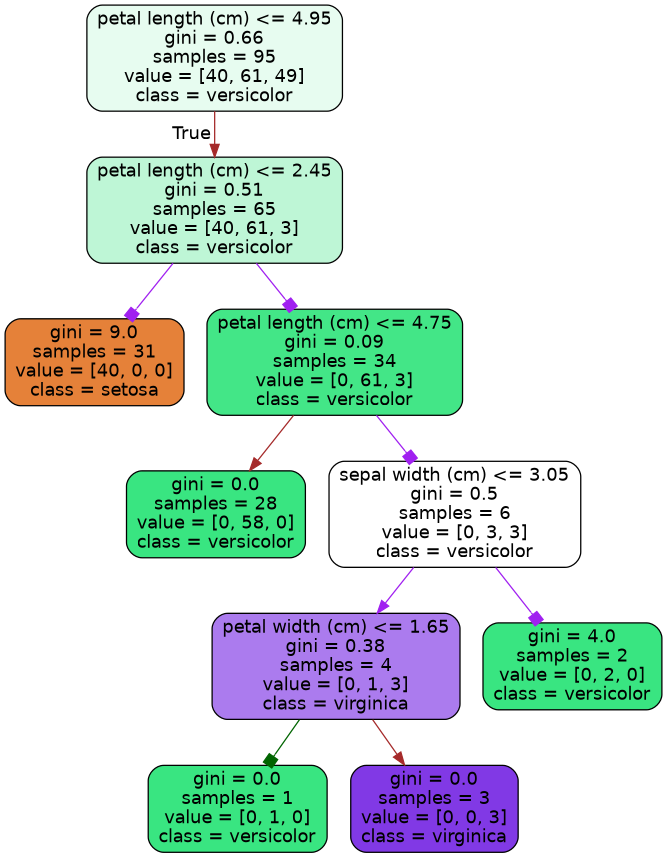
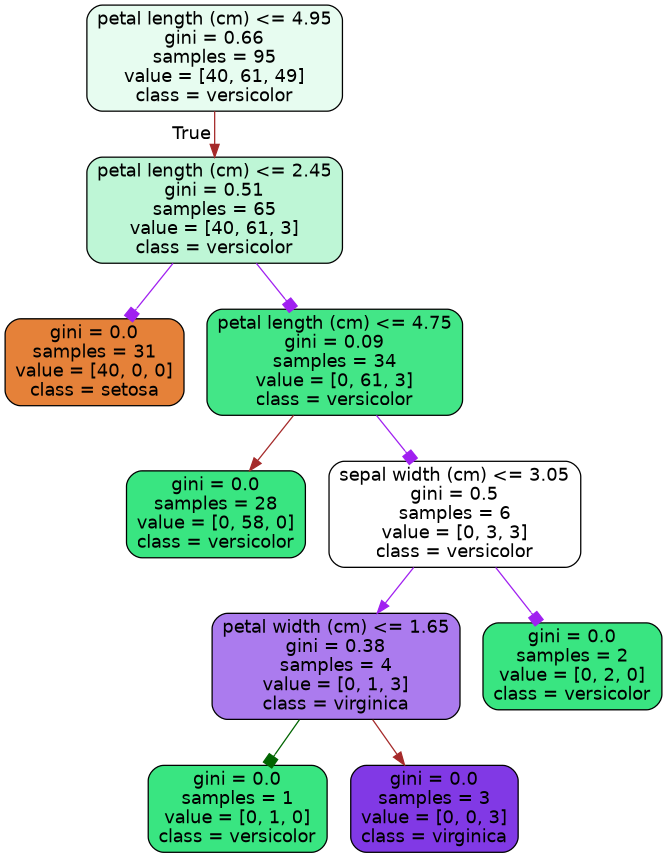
node "gini = 9.0 samples = 31 value = [40, 0, 0] class = setosa": label "gini = 9.0 samples = 31 value = [40, 0, 0] class = setosa" -> "gini = 0.0 samples = 31 value = [40, 0, 0] class = setosa"
node "gini = 4.0 samples = 2 value = [0, 2, 0] class = versicolor": label "gini = 4.0 samples = 2 value = [0, 2, 0] class = versicolor" -> "gini = 0.0 samples = 2 value = [0, 2, 0] class = versicolor"
